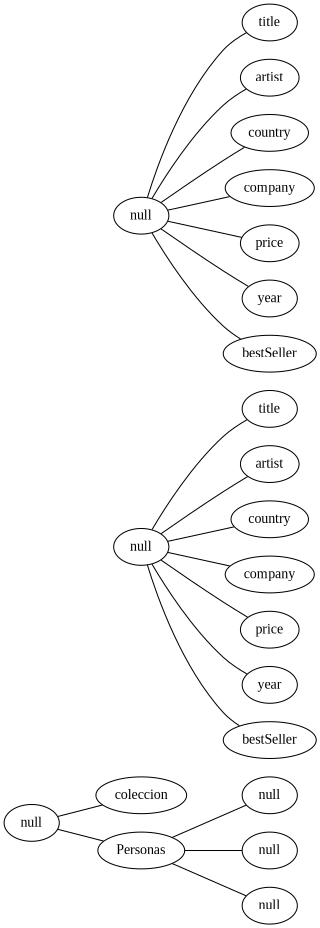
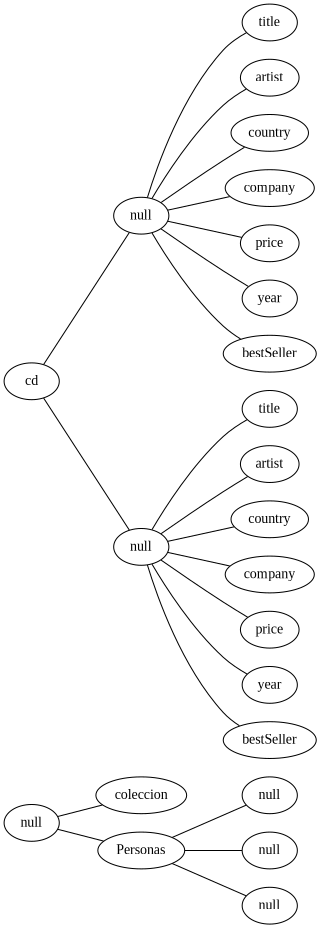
node "cd": added
